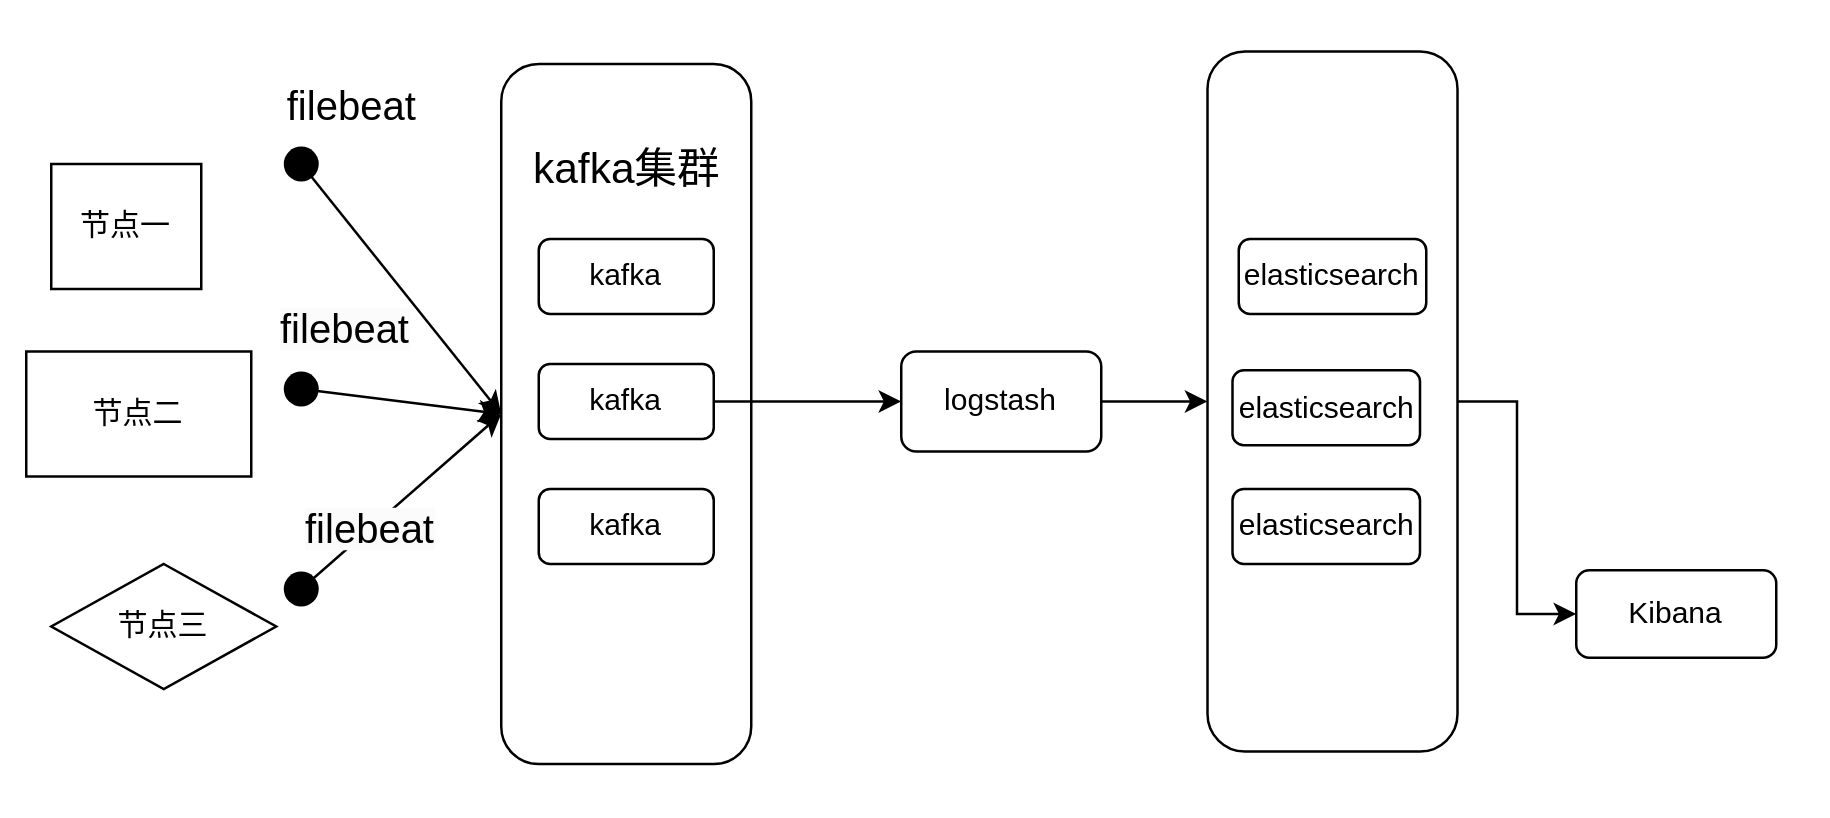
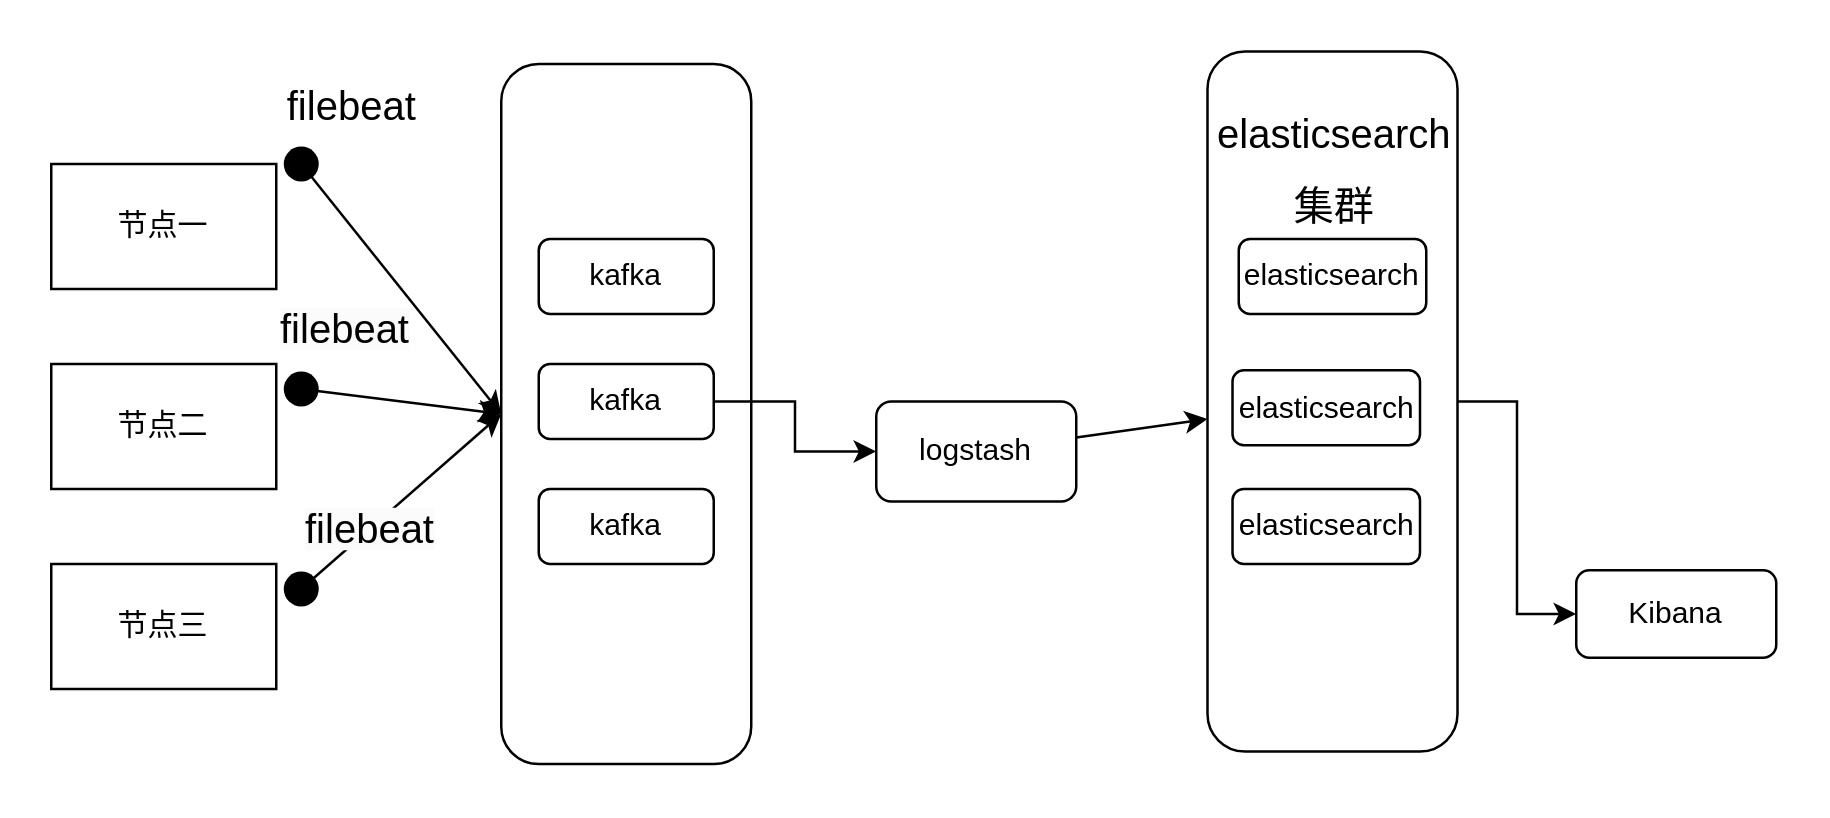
node "kafka集群": removed
node "elasticsearch 集群": added
node "节点一": size 150x125 -> 225x125
node "logstash": moved (1001, 401) -> (976, 451)
node "节点二": moved (139, 414) -> (164, 426)
node "节点三": shape diamond -> rectangle
